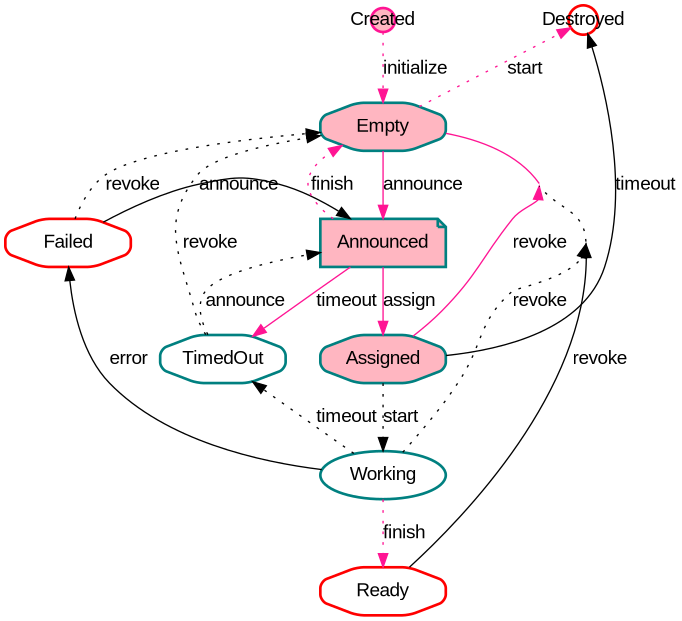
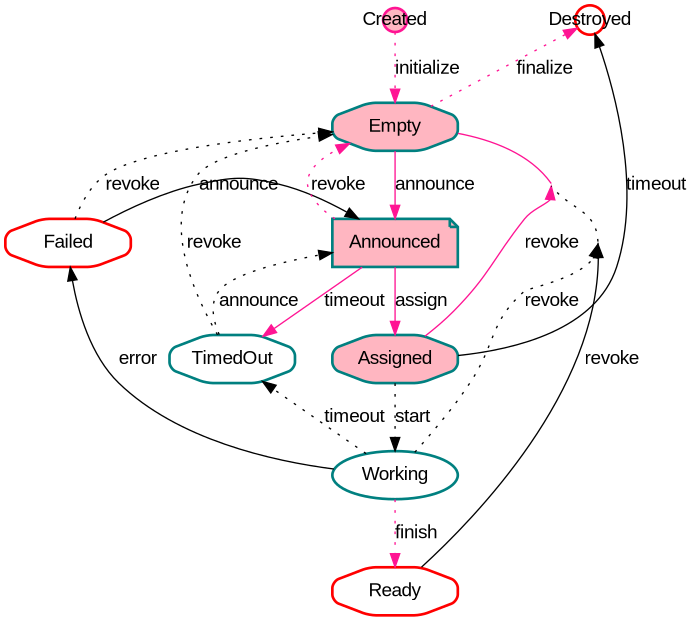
edge "Empty" -> "Destroyed": label "start" -> "finalize"
edge "Announced" -> "Empty": label "finish" -> "revoke"
